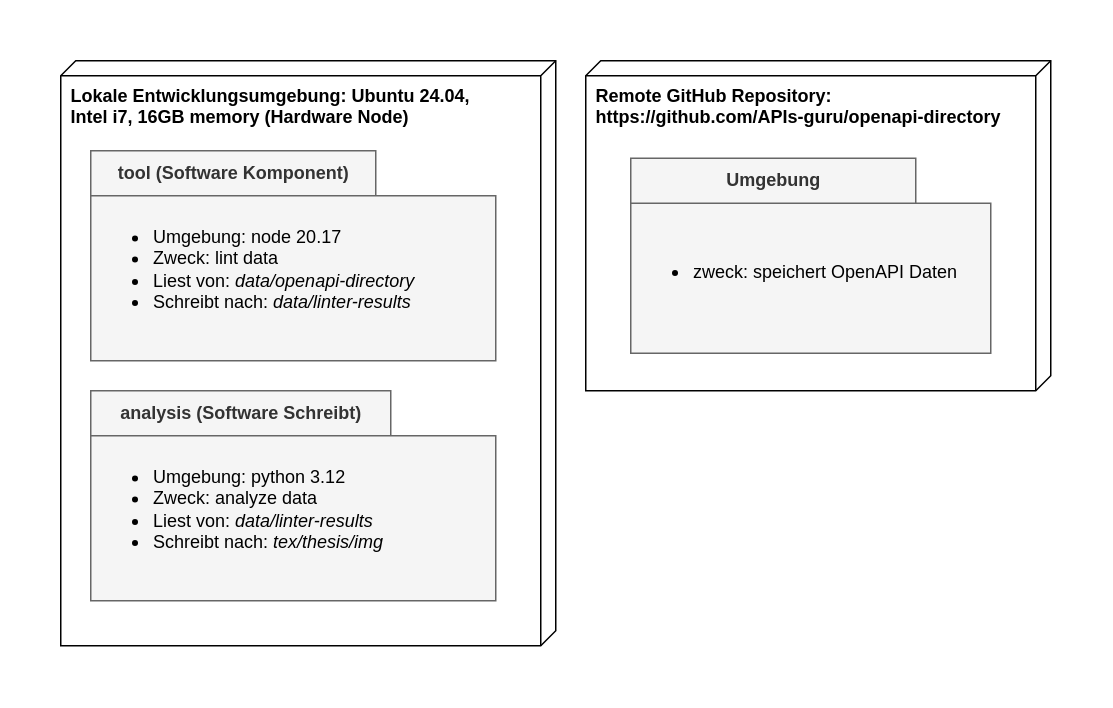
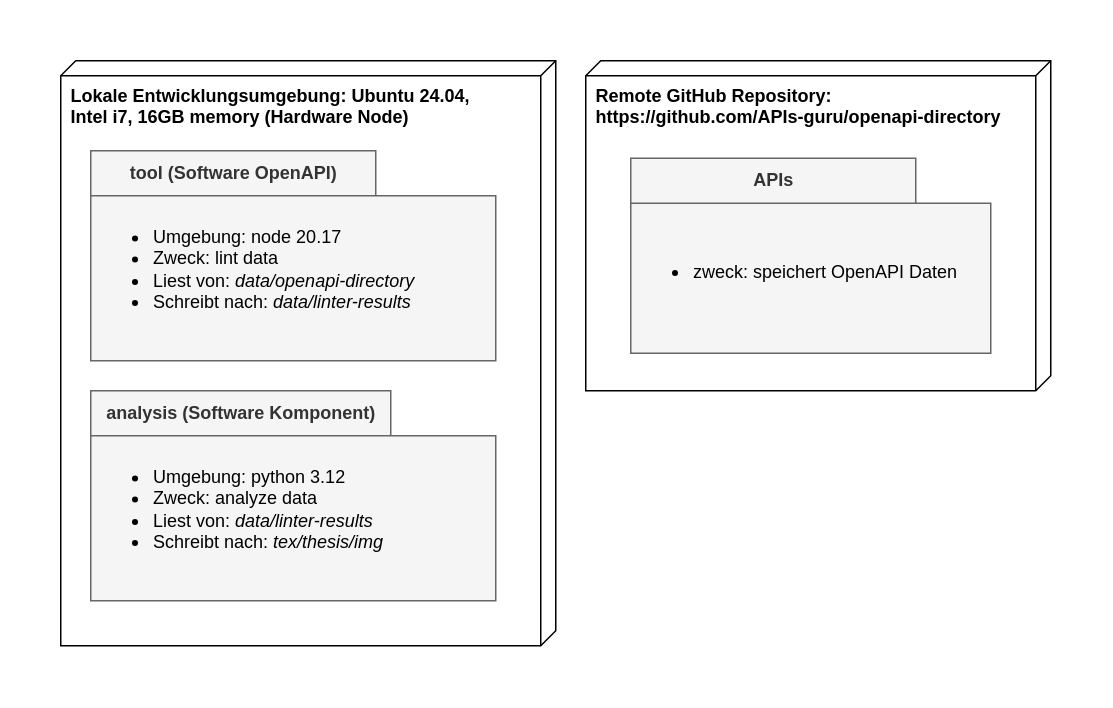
node "tool (Software Komponent)": label "tool (Software Komponent)" -> "tool (Software OpenAPI)"
node "Umgebung": label "Umgebung" -> "APIs"
node "analysis (Software Schreibt)": label "analysis (Software Schreibt)" -> "analysis (Software Komponent)"
